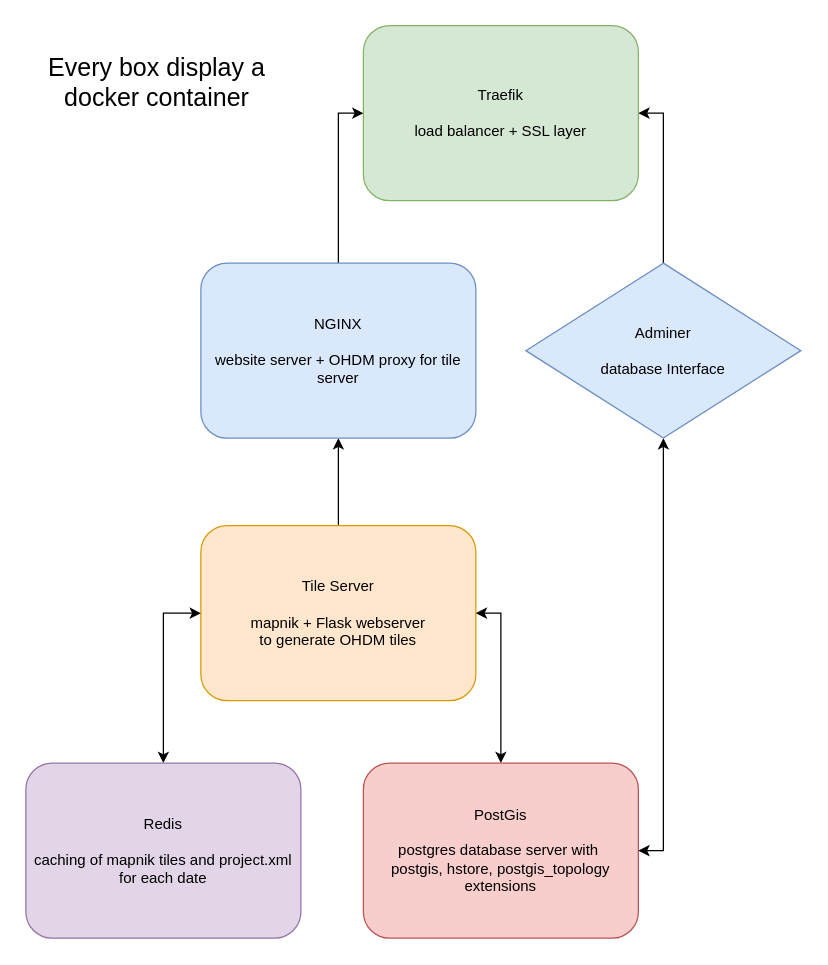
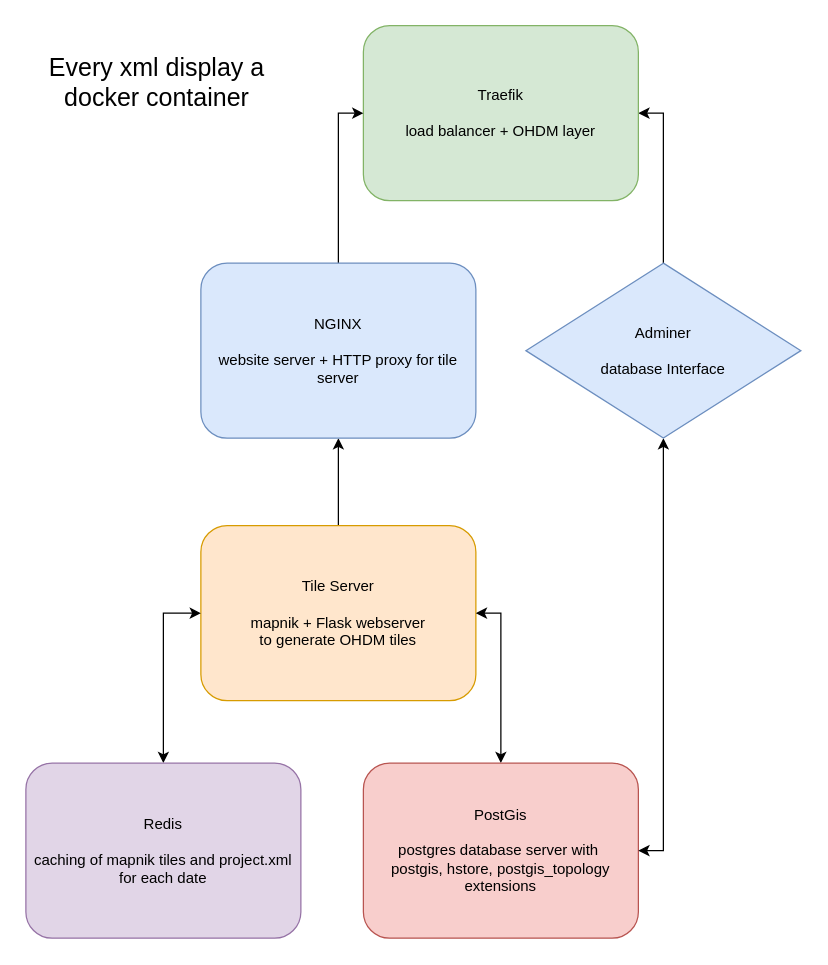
node "Every box display a docker container": label "Every box display a docker container" -> "Every xml display a docker container"
node "Traefik load balancer + SSL layer": label "Traefik load balancer + SSL layer" -> "Traefik load balancer + OHDM layer"
node "NGINX website server + OHDM proxy for tile server": label "NGINX website server + OHDM proxy for tile server" -> "NGINX website server + HTTP proxy for tile server"
